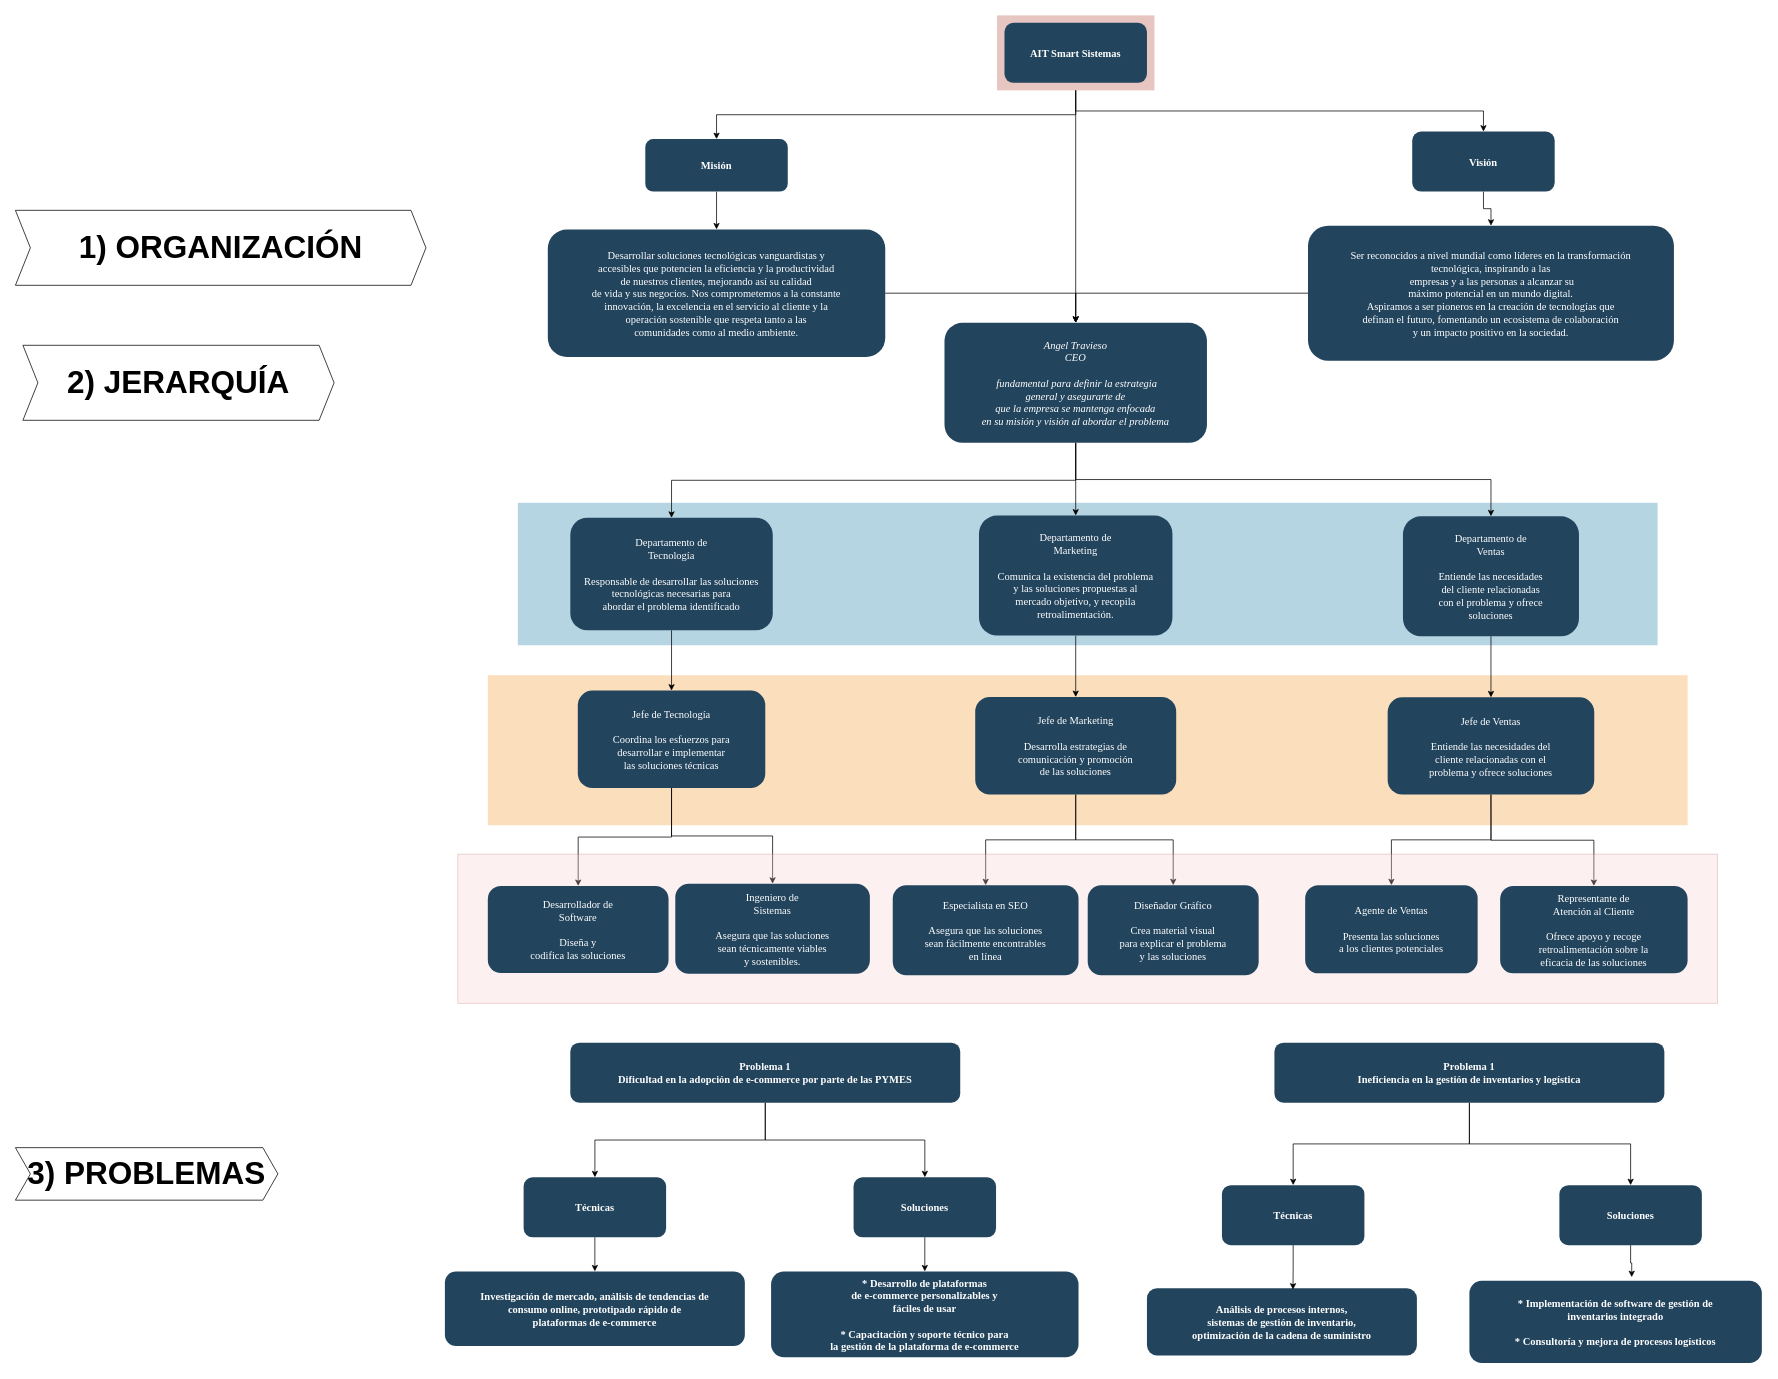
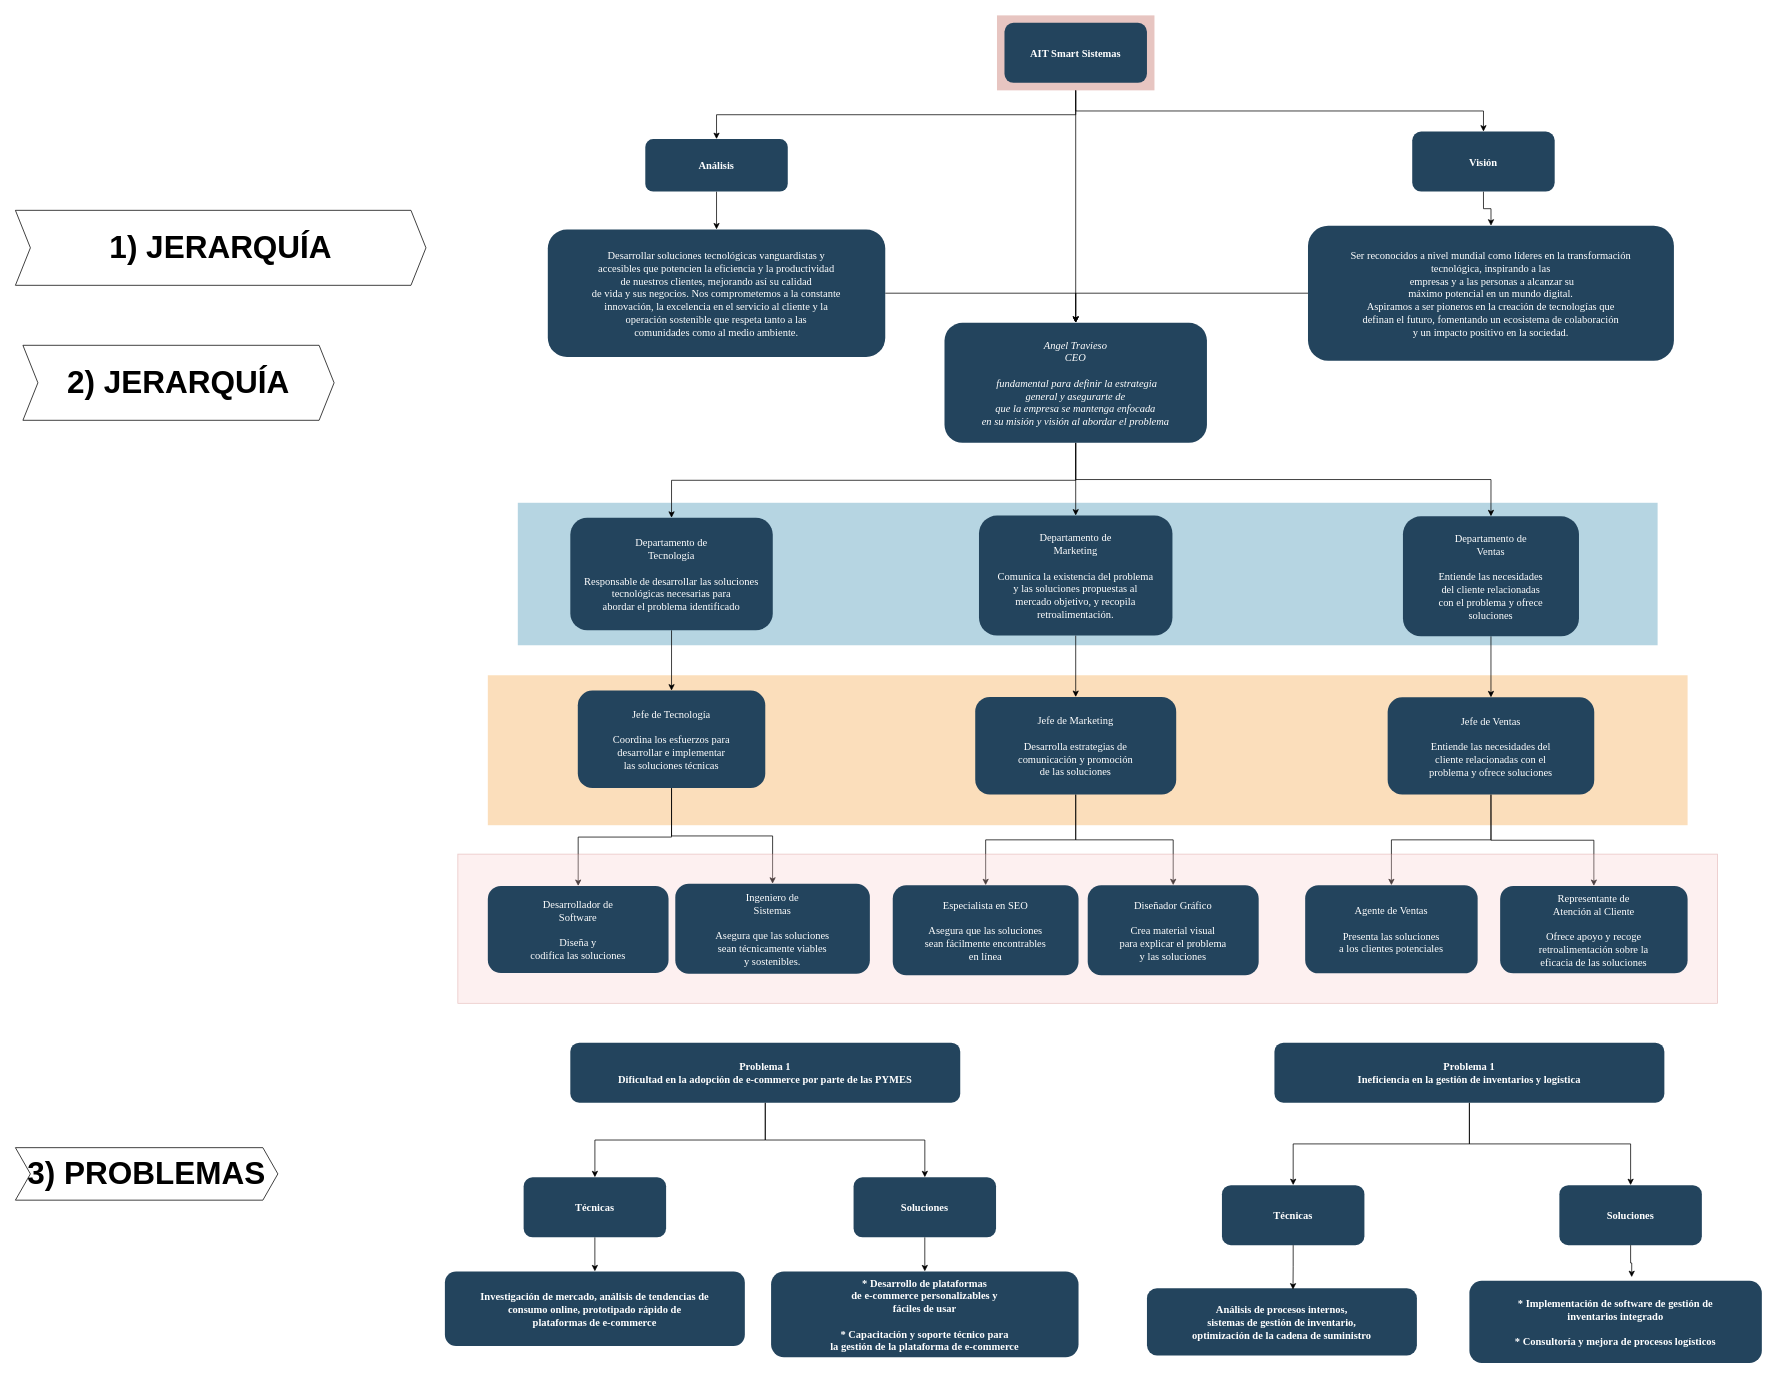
node "Misión": label "Misión" -> "Análisis"
node "1) ORGANIZACIÓN": label "1) ORGANIZACIÓN" -> "1) JERARQUÍA"
